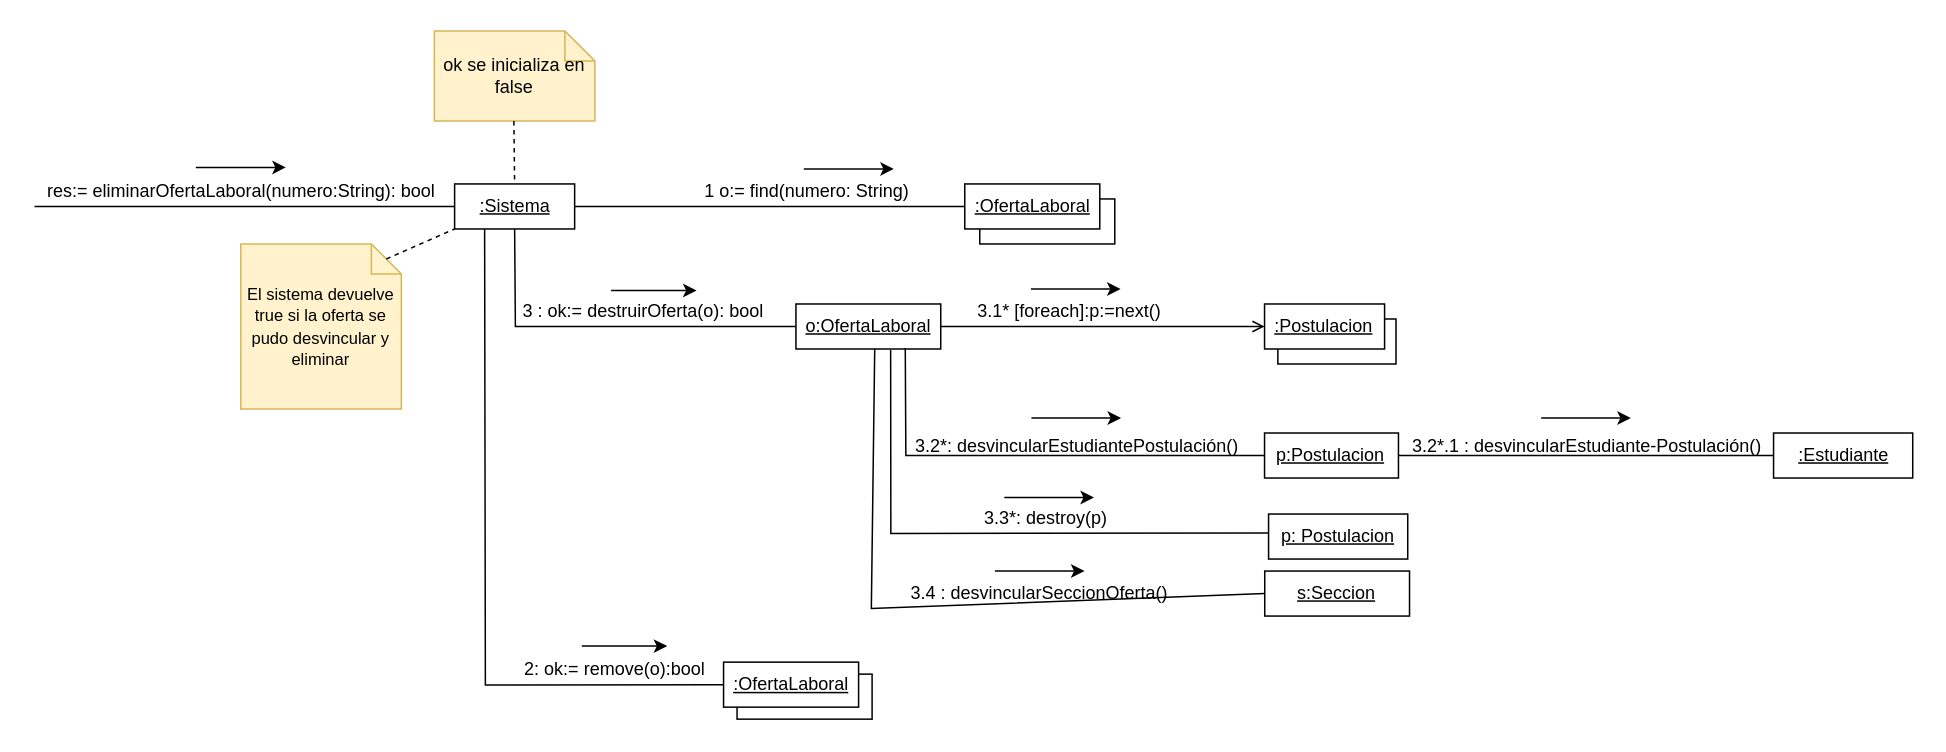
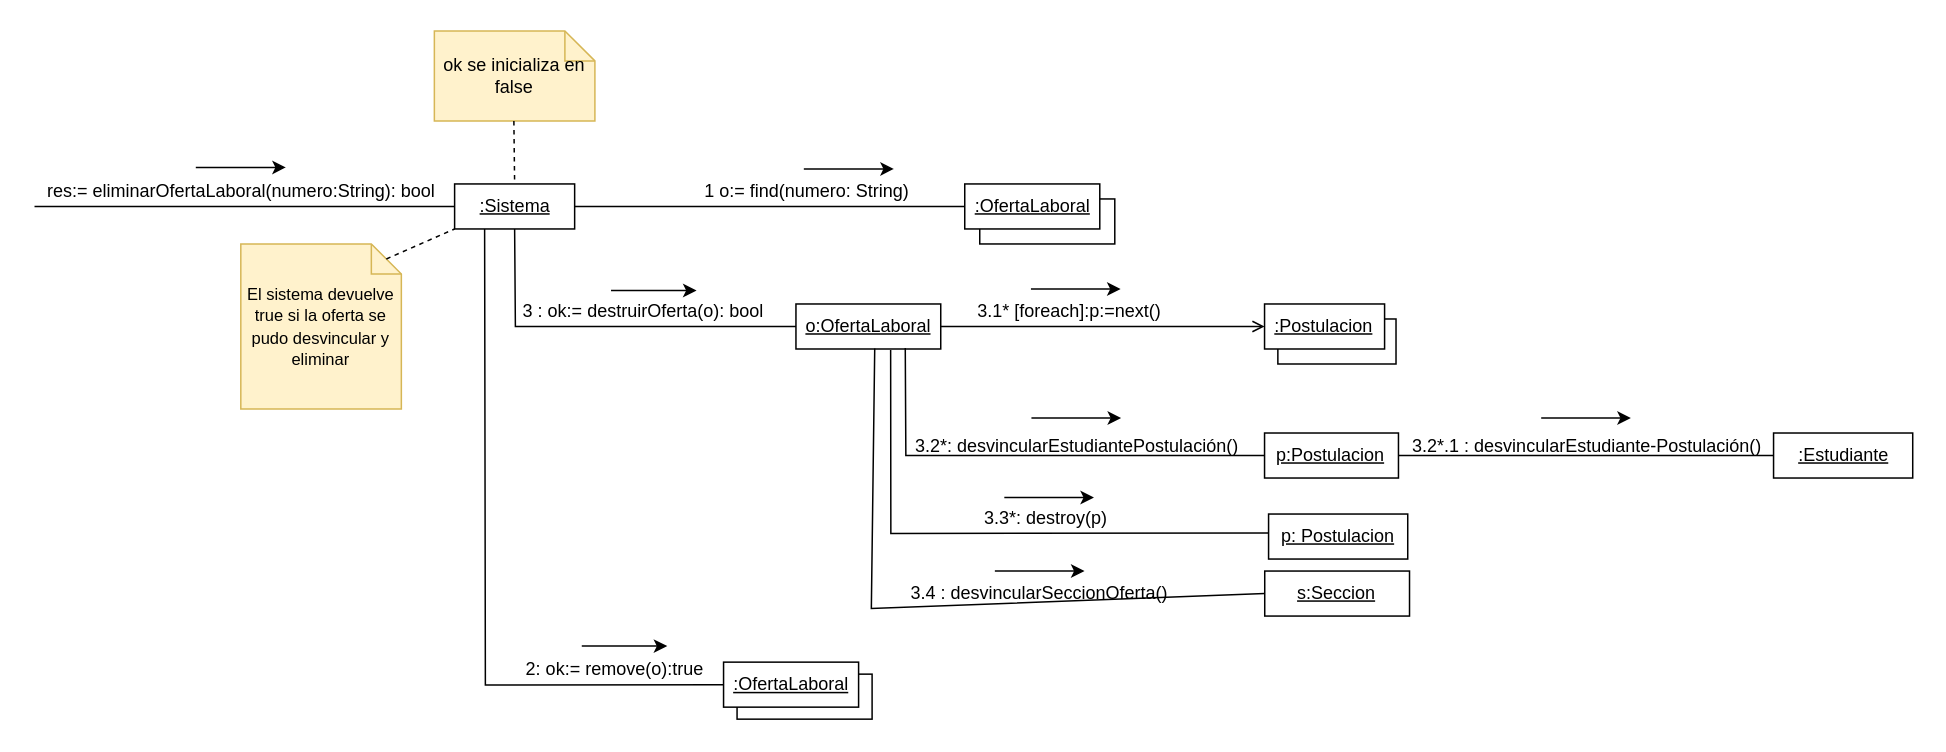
node "2: ok:= remove(o):bool": label "2: ok:= remove(o):bool" -> "2: ok:= remove(o):true"
